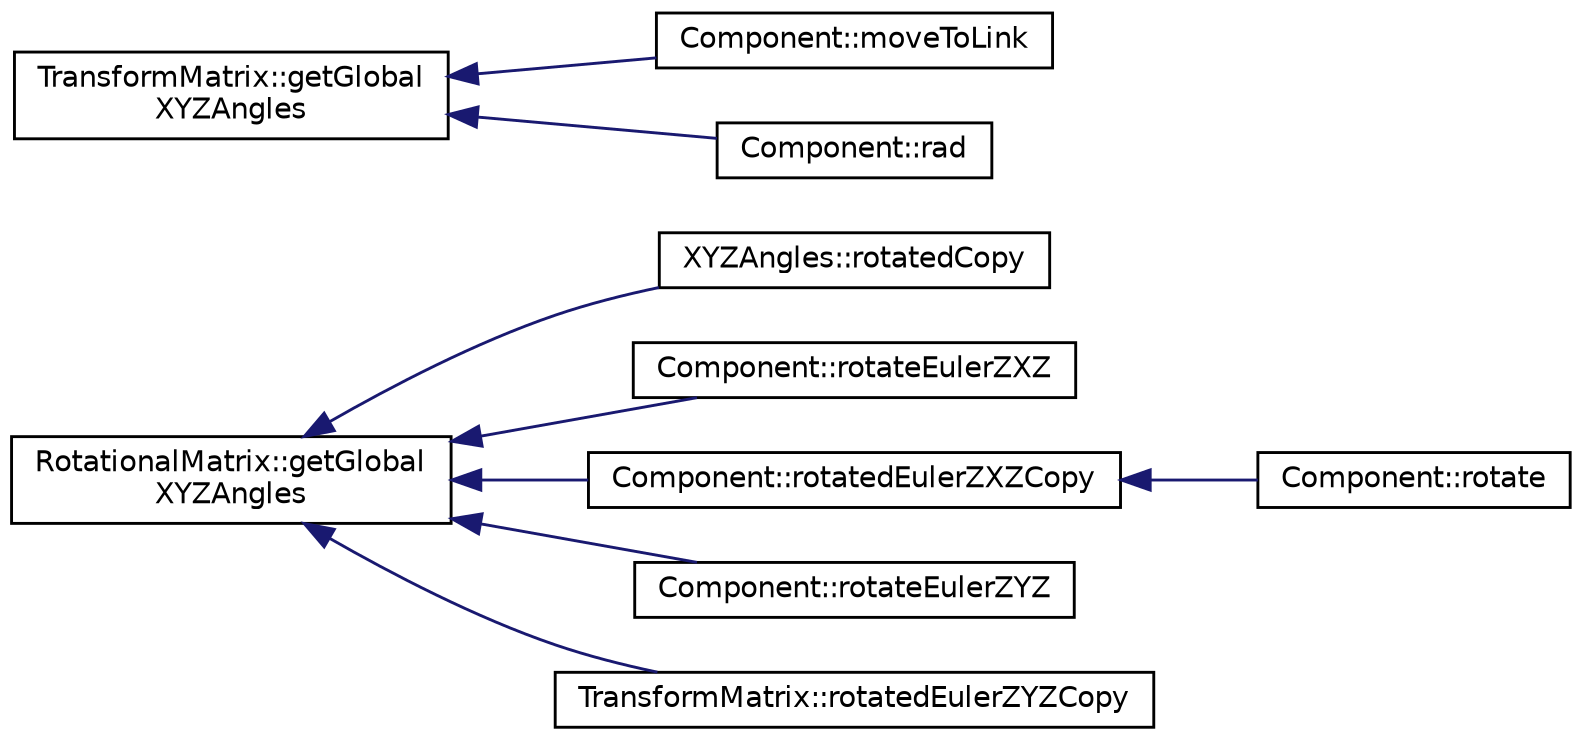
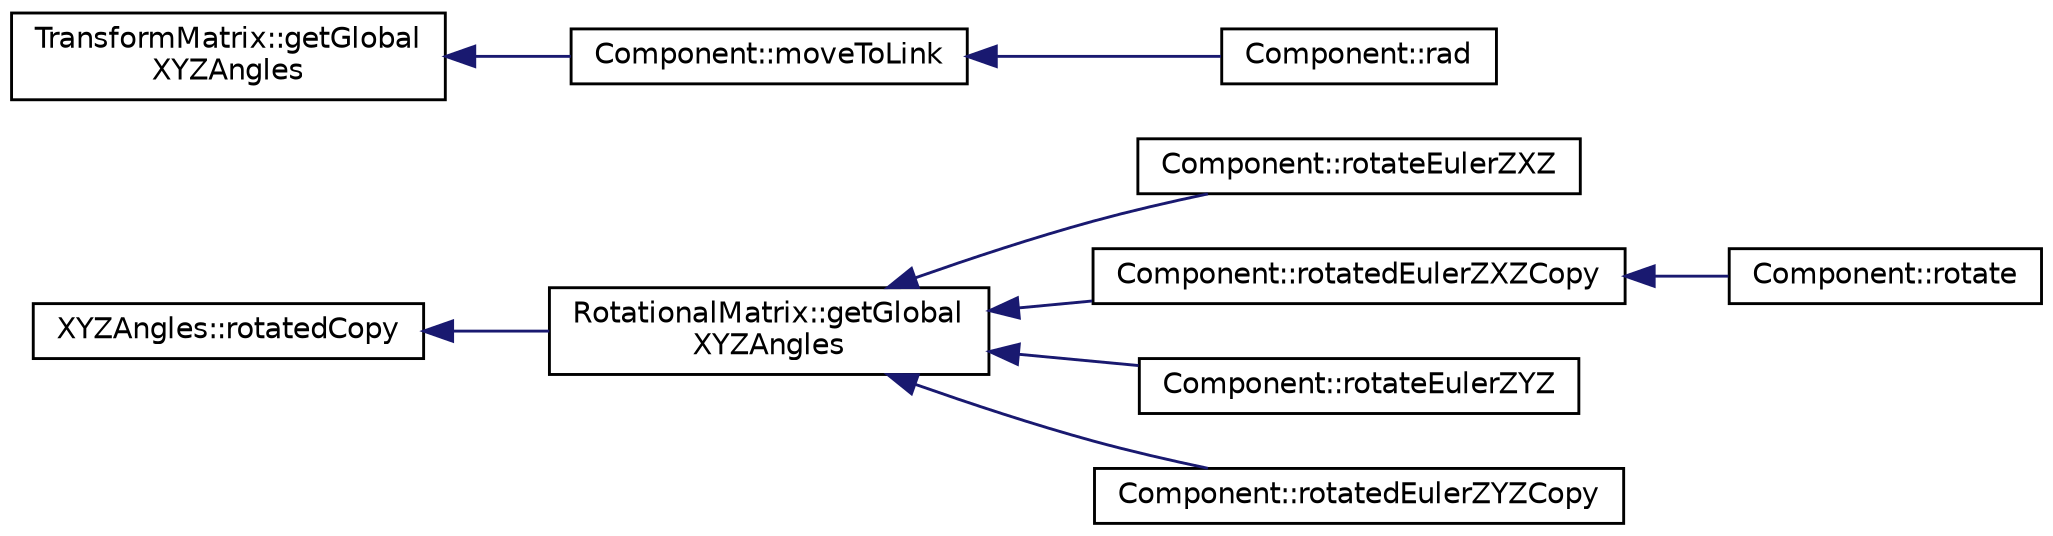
edge "Component::rad" -> "TransformMatrix::getGlobal XYZAngles": now "Component::rad" -> "Component::moveToLink"
edge "XYZAngles::rotatedCopy" -> "RotationalMatrix::getGlobal XYZAngles": reversed
node "TransformMatrix::rotatedEulerZYZCopy": label "TransformMatrix::rotatedEulerZYZCopy" -> "Component::rotatedEulerZYZCopy"
